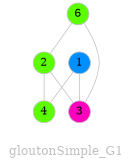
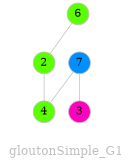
node "1": label "1" -> "7"
edge "6" -- "3": removed
edge "2" -- "3": removed
